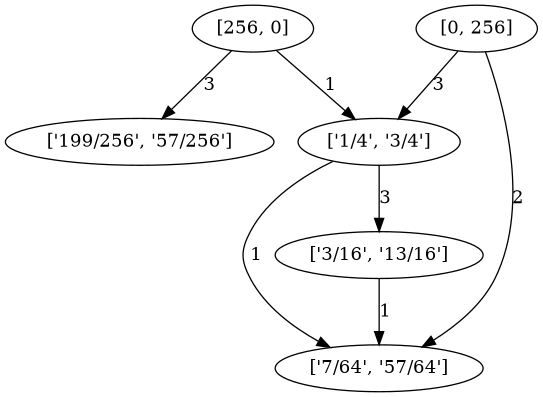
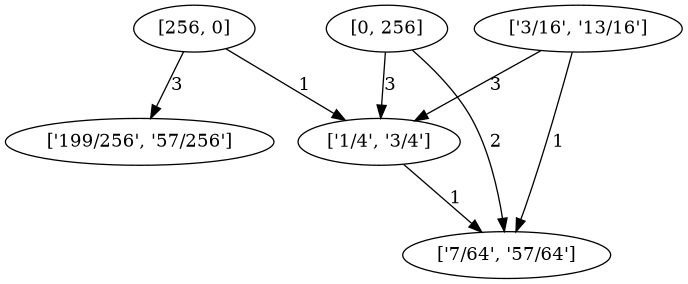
edge "['1/4', '3/4']" -> "['3/16', '13/16']": reversed
